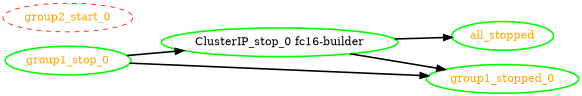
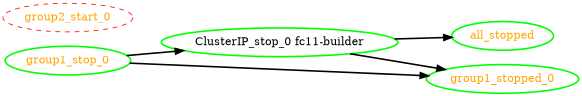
node "ClusterIP_stop_0 fc16-builder": label "ClusterIP_stop_0 fc16-builder" -> "ClusterIP_stop_0 fc11-builder"
